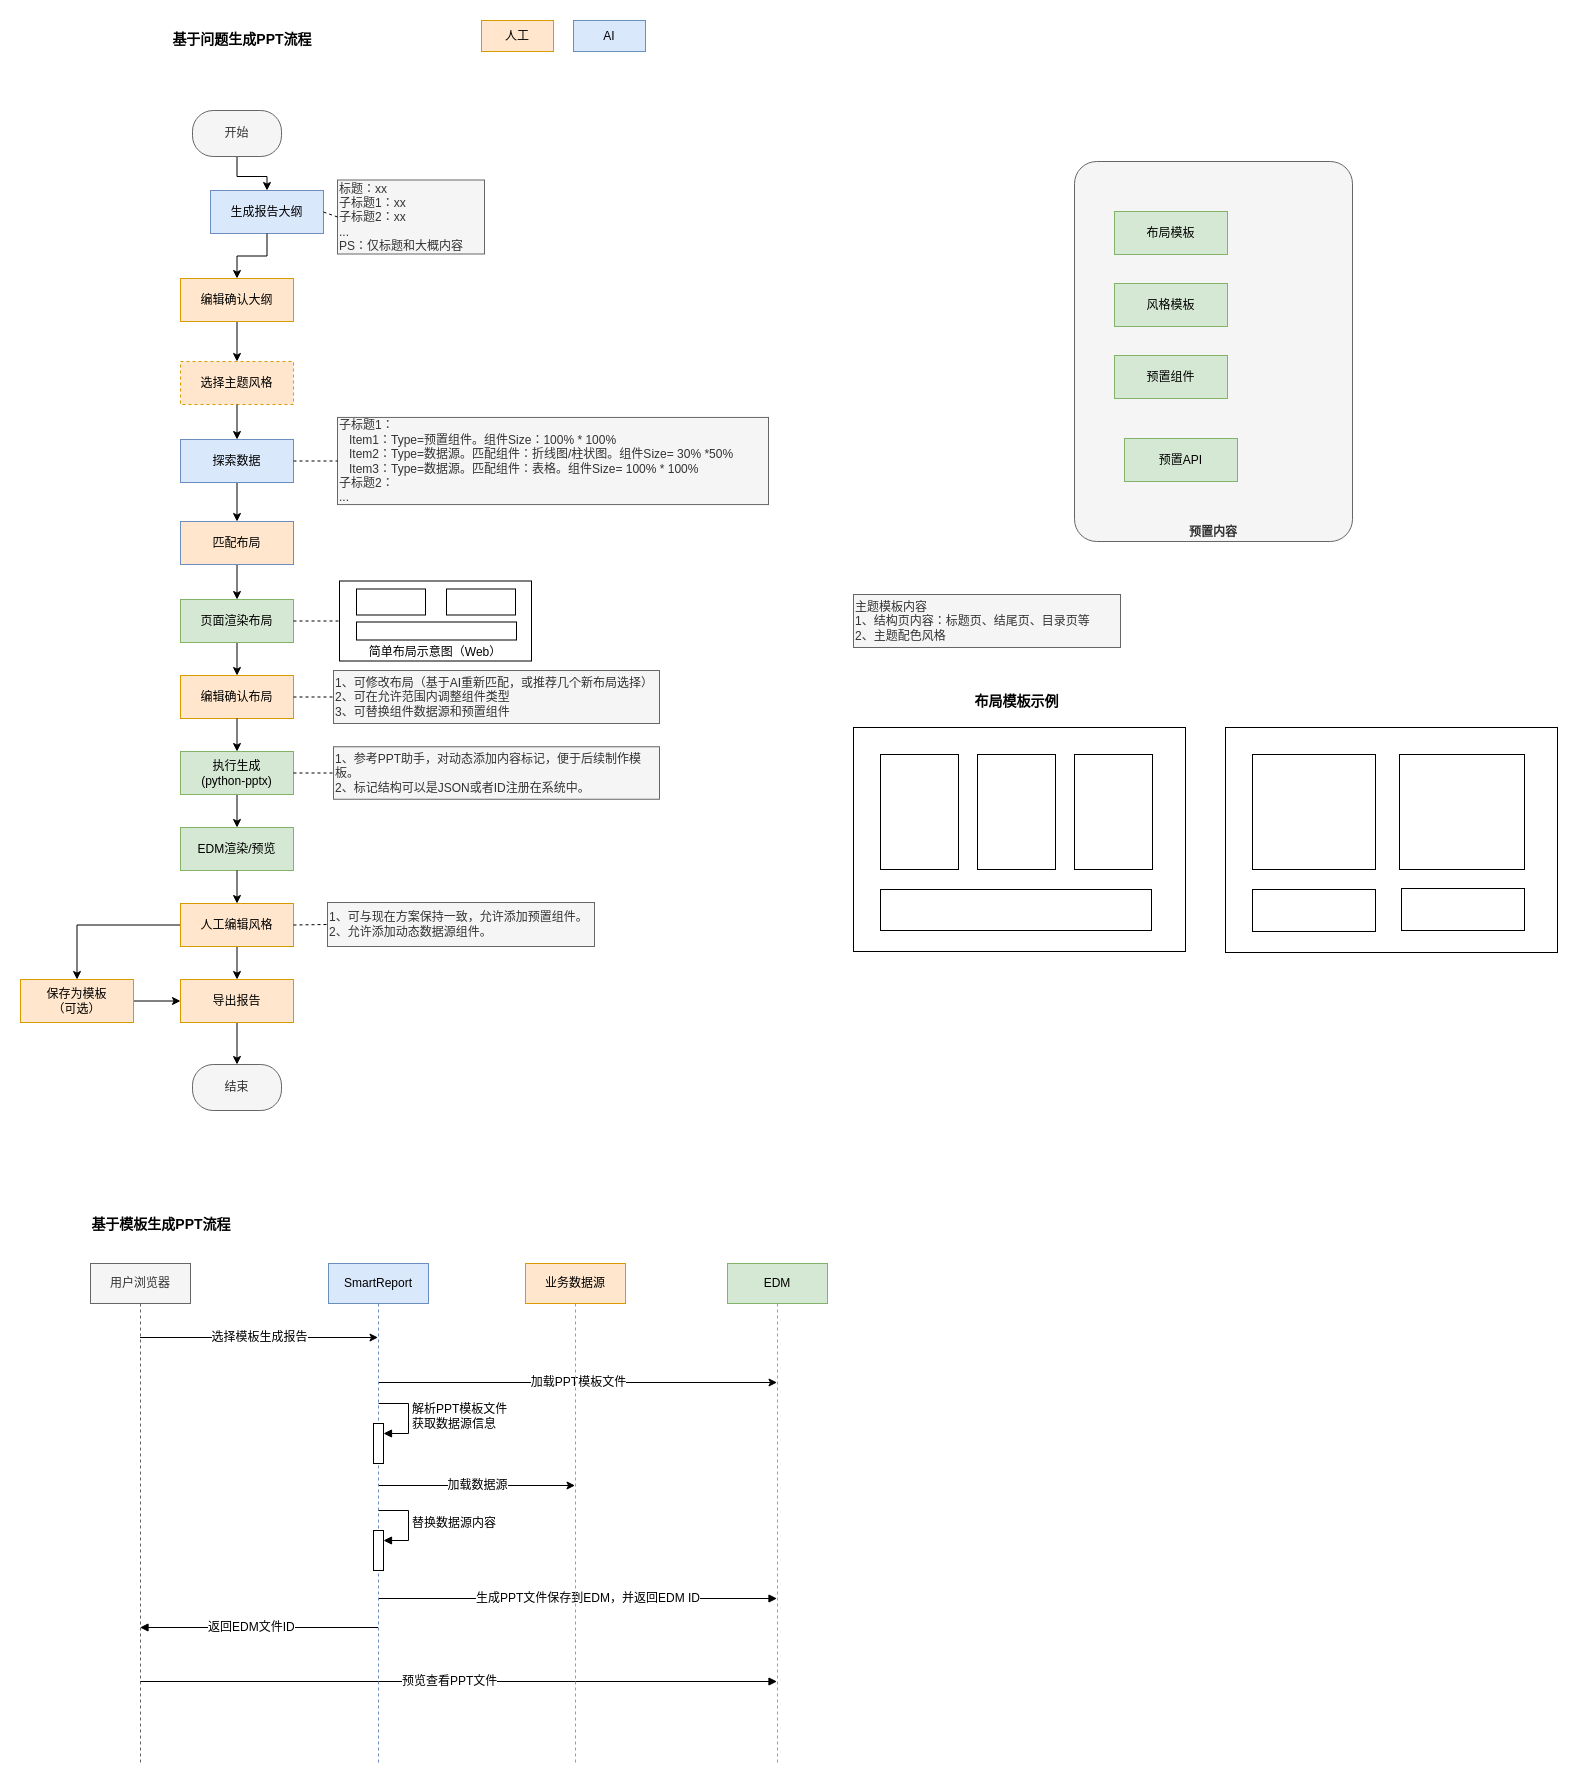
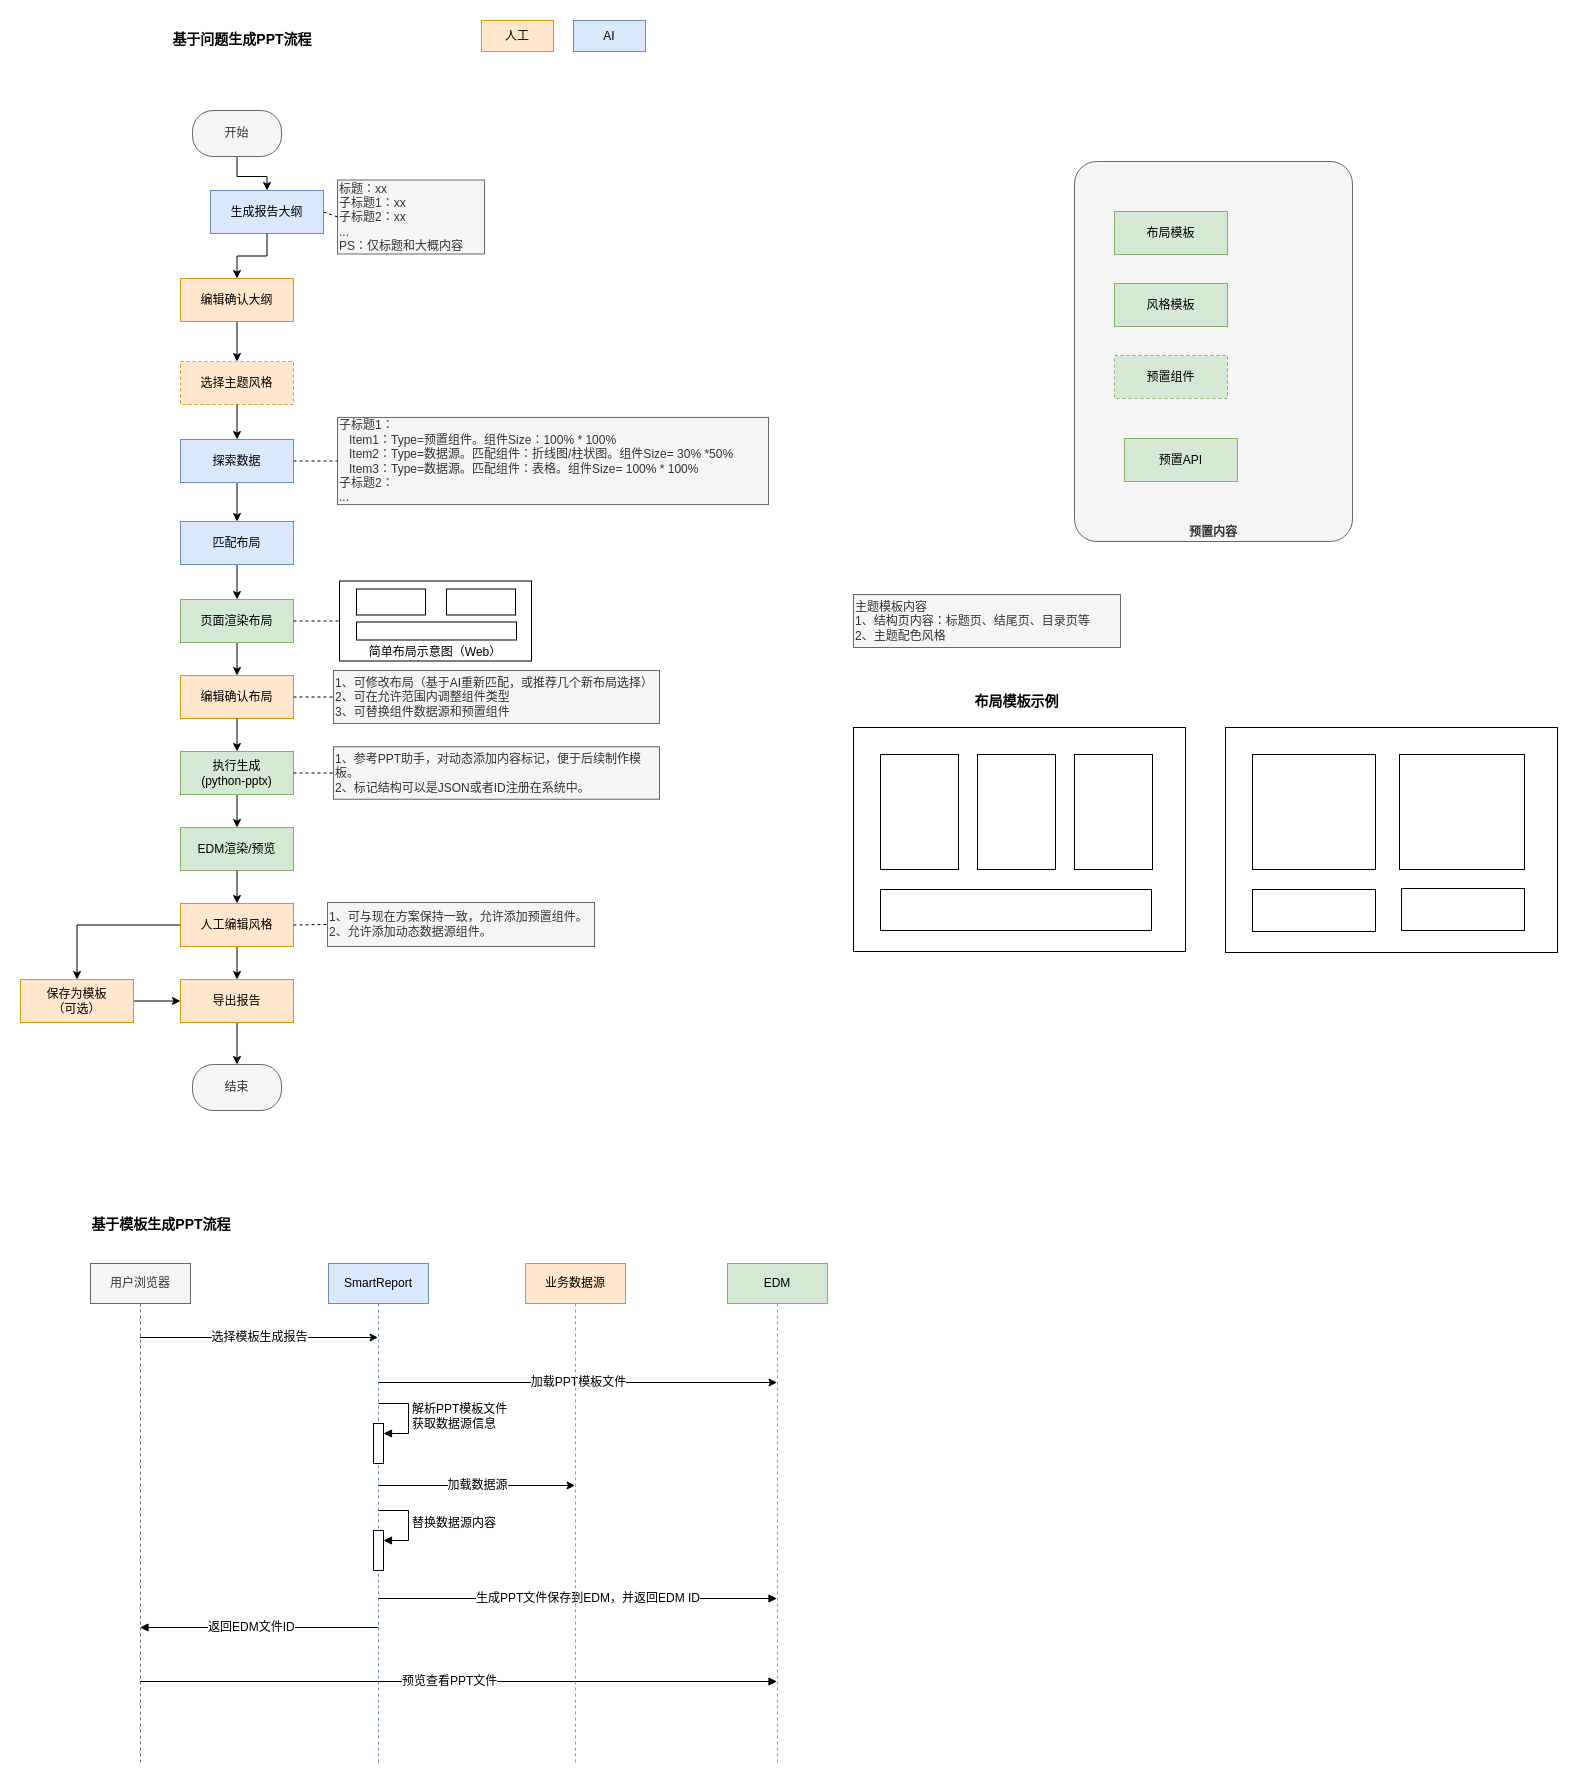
node "预置组件": style solid -> dashed
node "匹配布局": fillcolor #ffe6cc -> #dae8fc
